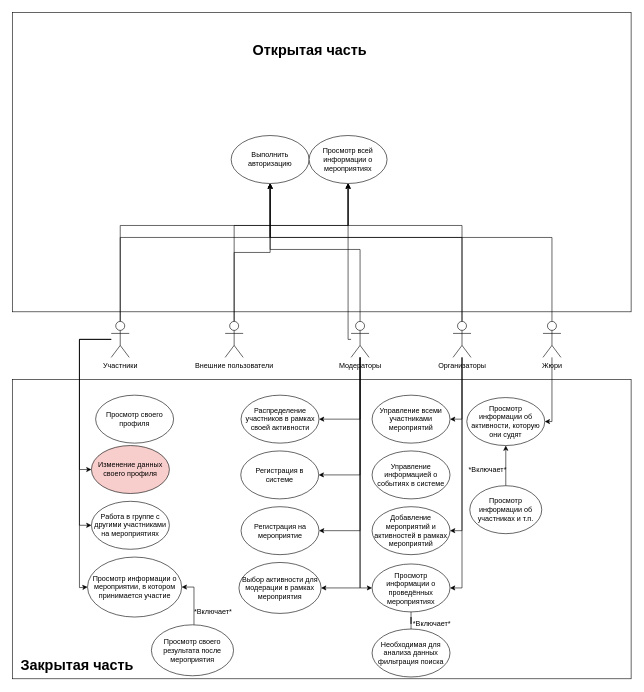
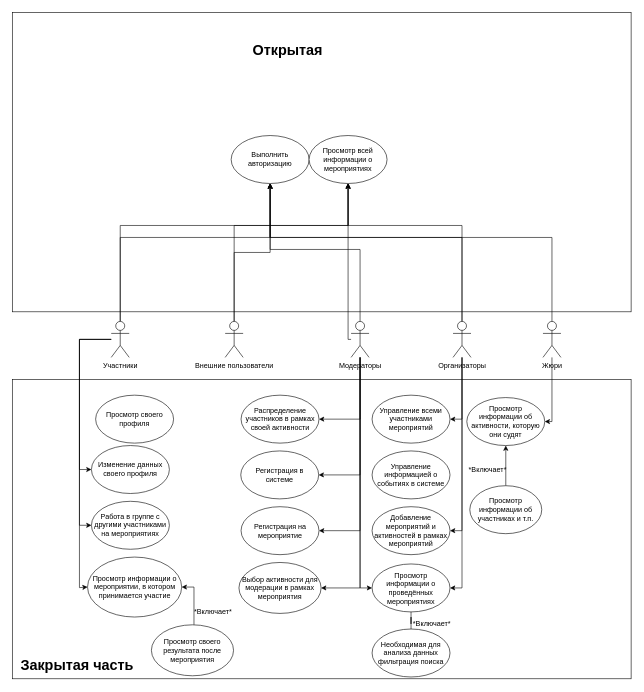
node "Открытая часть": label "Открытая часть" -> "Открытая своего"
node "Изменение данных своего профиля": fillcolor #f8cecc -> #ffffff
